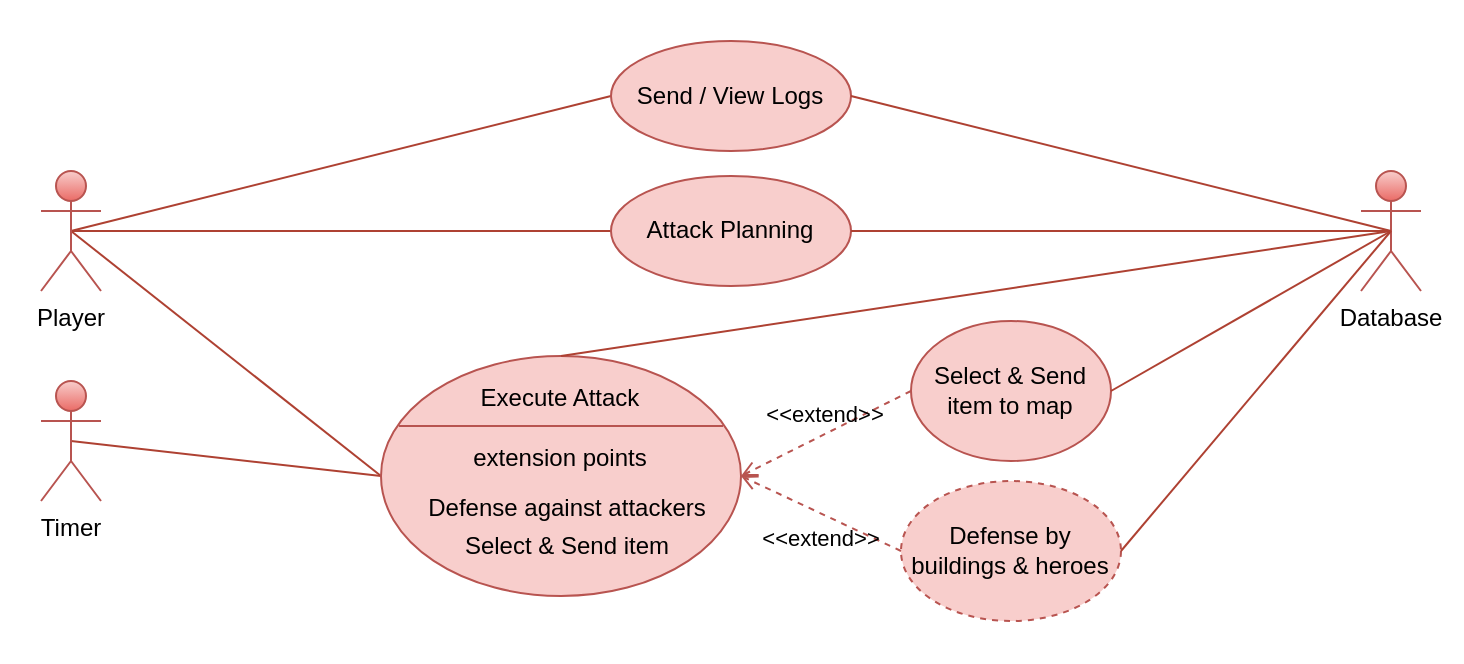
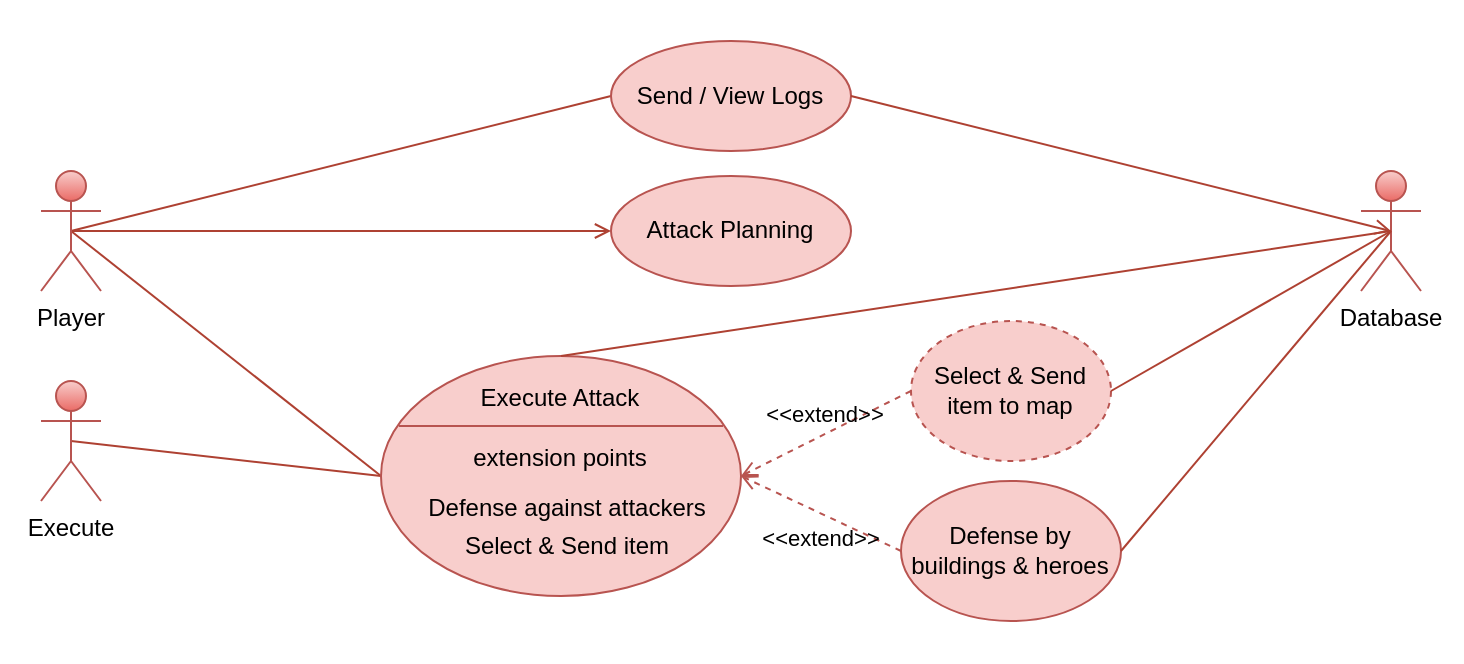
edge "Send / View Logs" -- "Database": arrowhead none -> open
edge "Player" -- "Attack Planning": arrowhead none -> open
edge "Attack Planning" -- "Database": removed
node "Select & Send item to map": style solid -> dashed
node "Timer": label "Timer" -> "Execute"
node "Defense by buildings & heroes": style dashed -> solid
